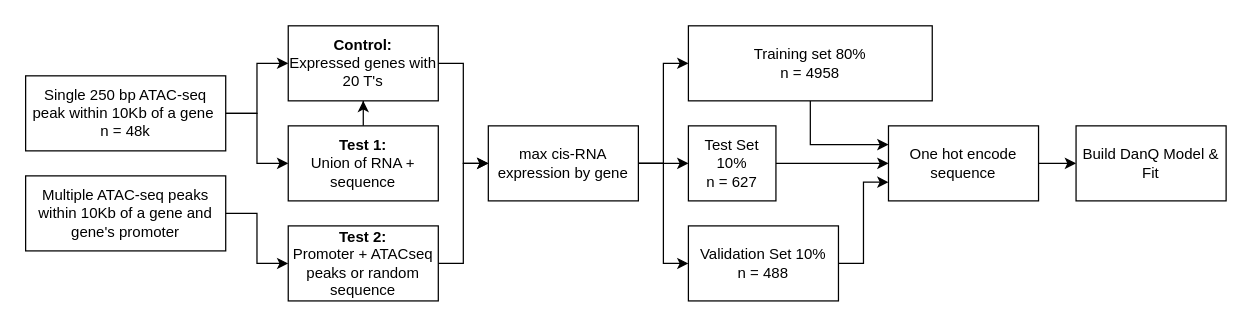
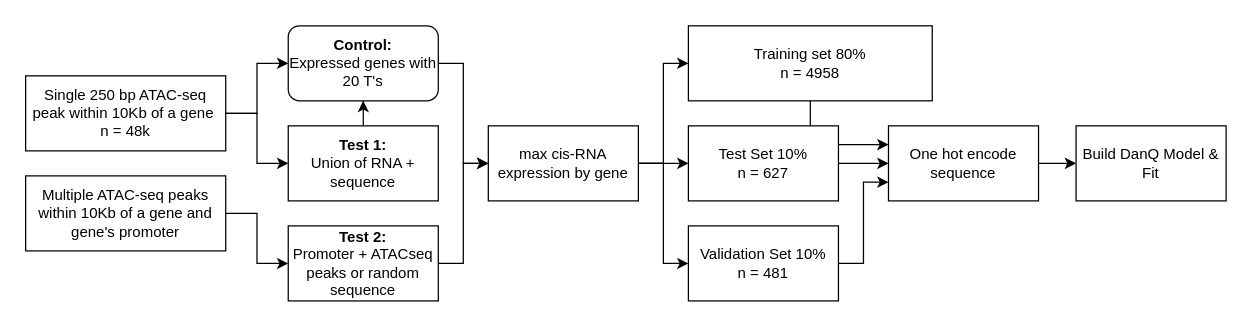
node "Control: Expressed genes with 20 T's": shape rectangle -> rounded rectangle
node "Test Set 10% n = 627": size 88x75 -> 150x75
node "Validation Set 10% n = 488": label "Validation Set 10% n = 488" -> "Validation Set 10% n = 481"
